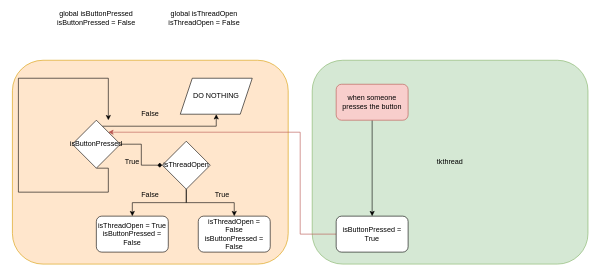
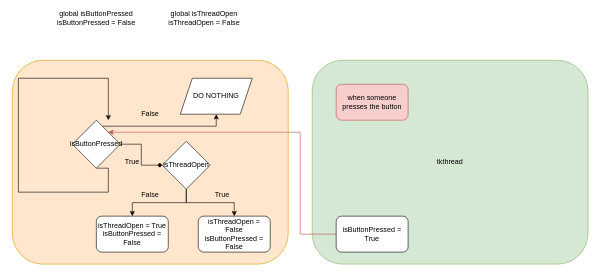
edge "when someone presses the button" -> "isButtonPressed = True": removed
